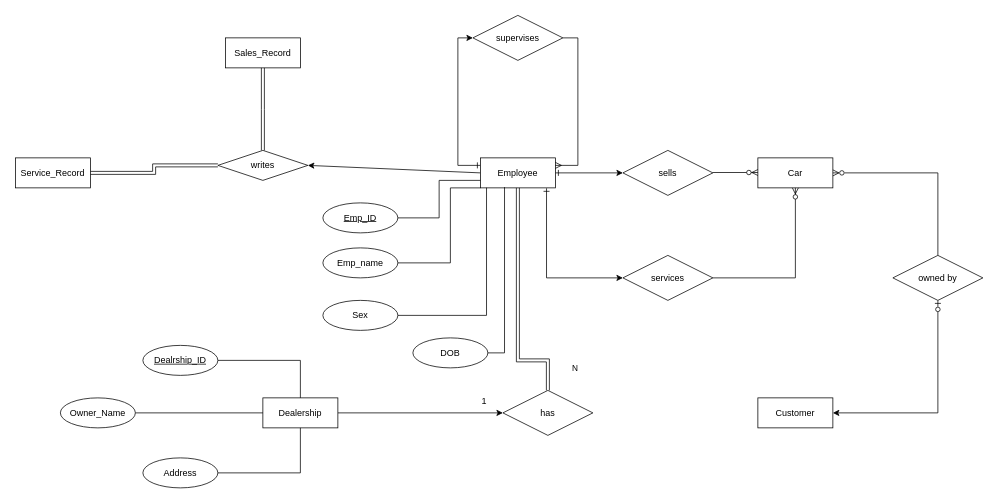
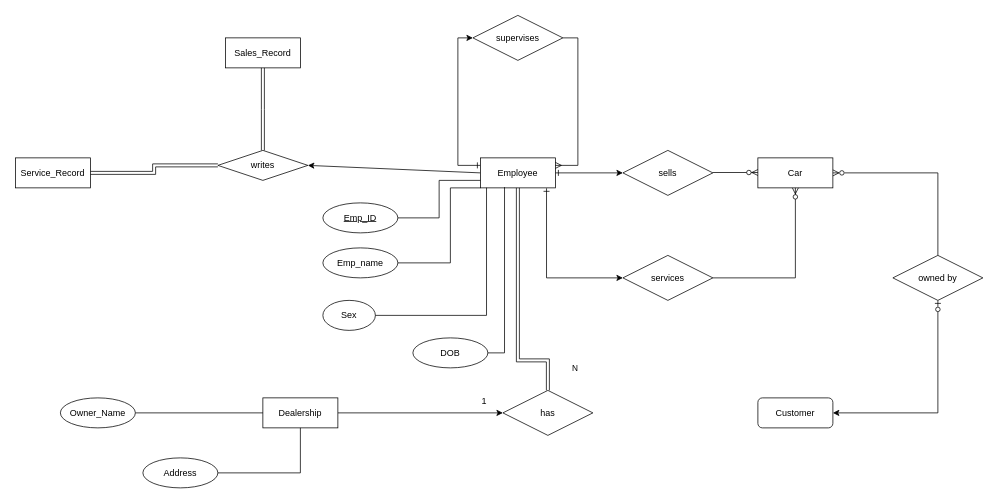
node "Sex": size 75x30 -> 53x30
node "Dealrship_ID": removed
edge "Dealrship_ID" -- "Dealership": removed
node "Customer": shape rectangle -> rounded rectangle
